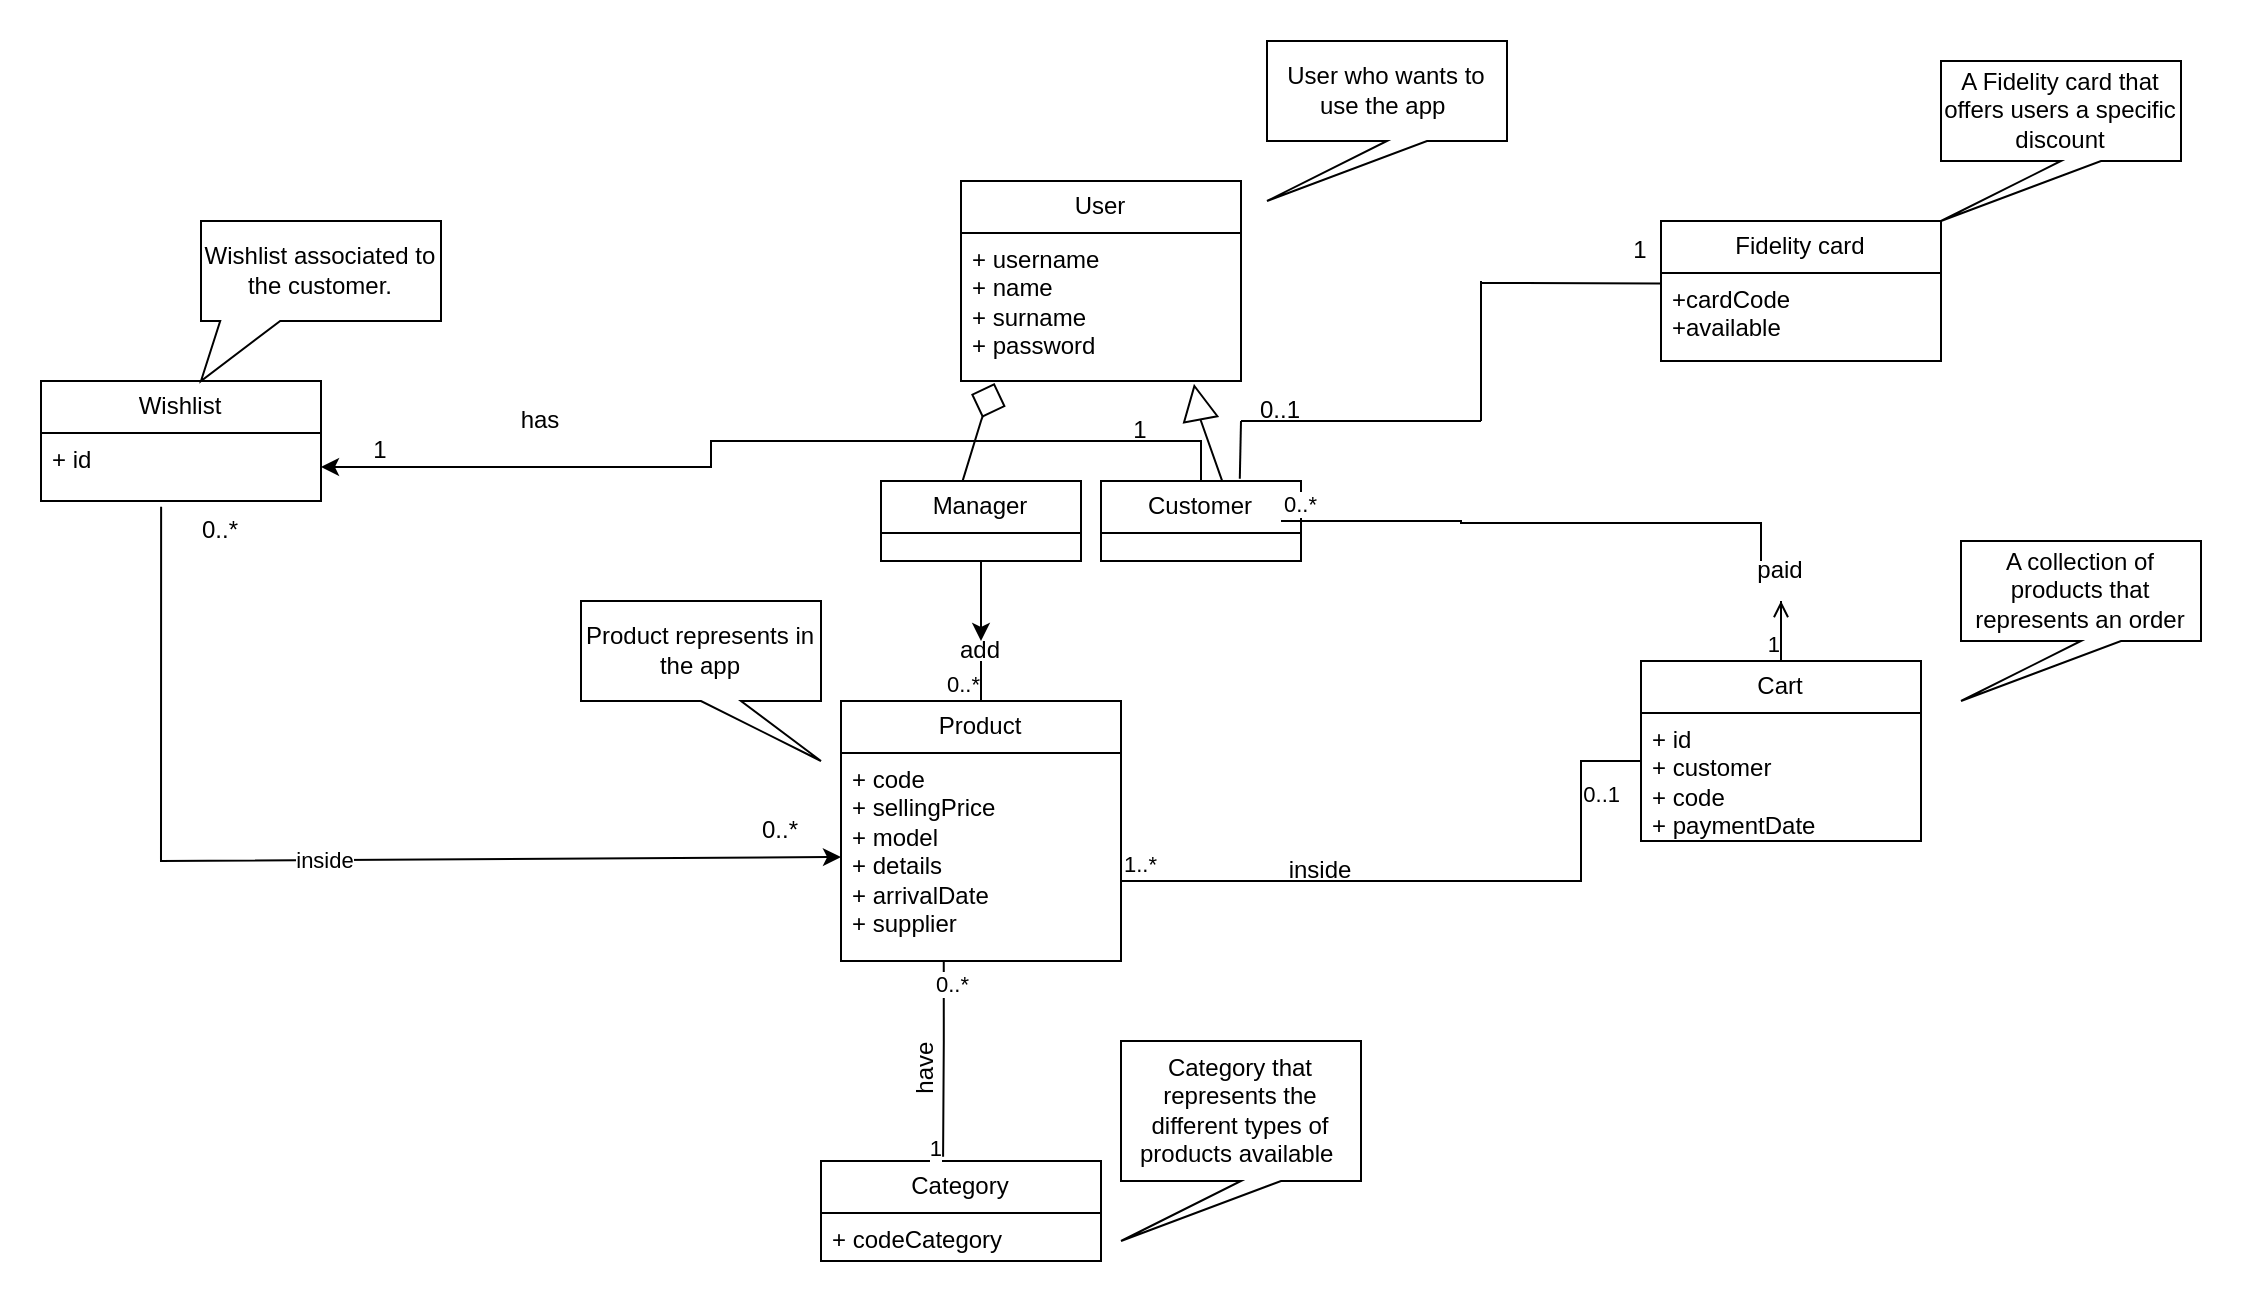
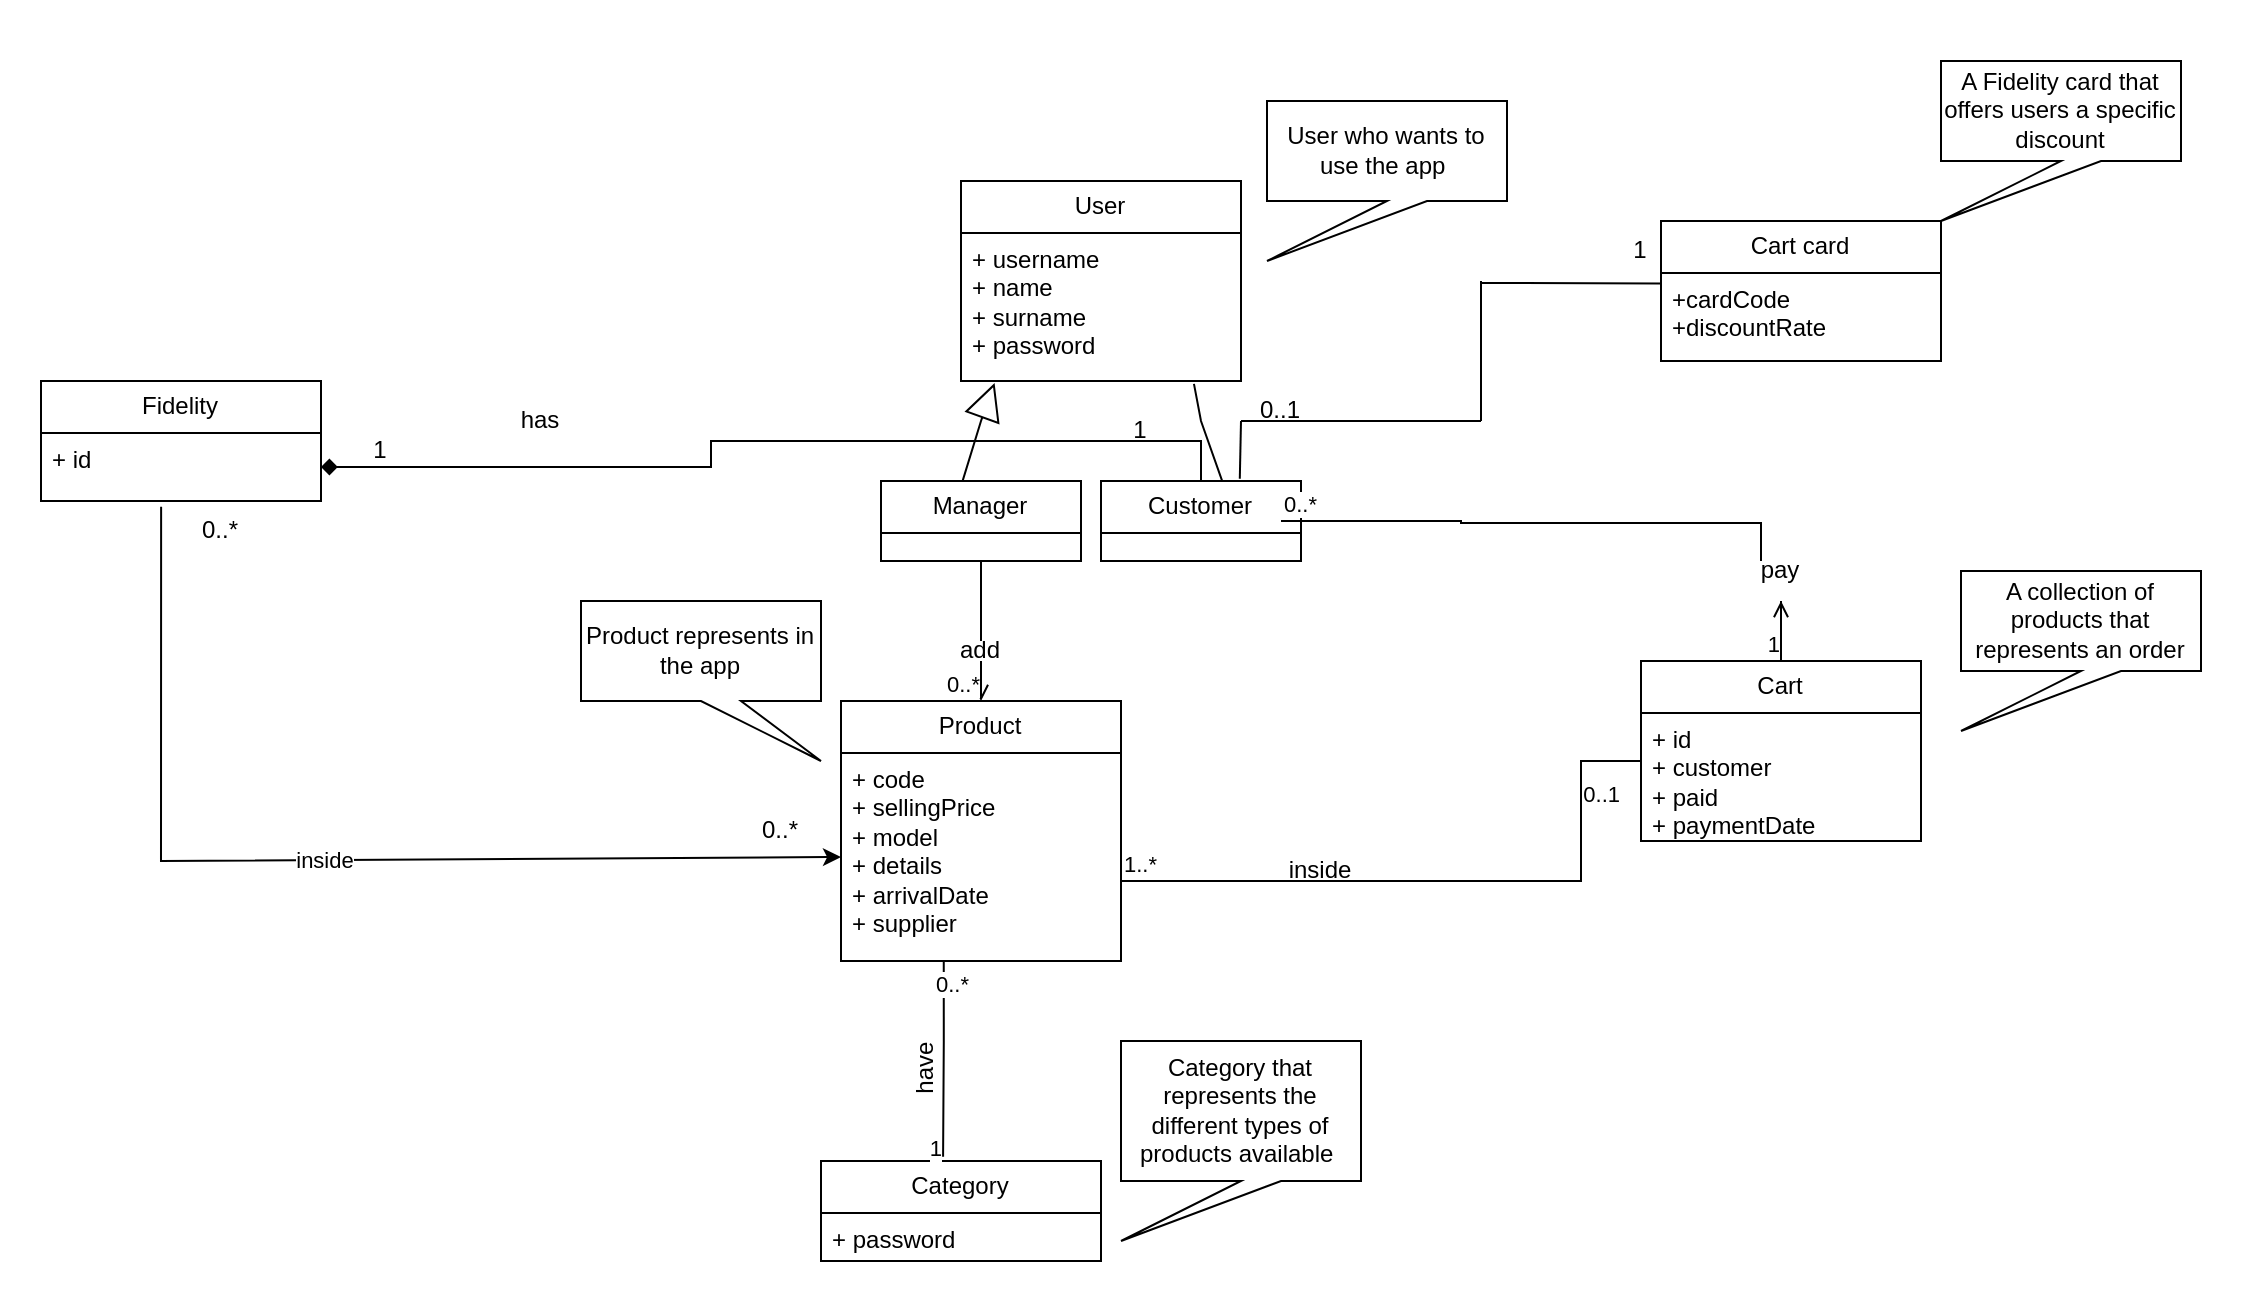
node "User who wants to use the app": moved (1387, 121) -> (1387, 181)
node "Fidelity card": label "Fidelity card" -> "Cart card"
node "Wishlist associated to the customer.": removed
node "+cardCode +available": label "+cardCode +available" -> "+cardCode +discountRate"
node "Wishlist": label "Wishlist" -> "Fidelity"
edge "Manager" -> "+ username + name + surname + password": arrowhead diamond -> block
edge "Customer" -> "+ username + name + surname + password": arrowhead block -> none
edge "Customer" -> "+ id": arrowhead classic -> diamond
node "paid": label "paid" -> "pay"
node "A collection of products that represents an order": moved (2081, 621) -> (2081, 651)
edge "Manager" -> "add": arrowhead classic -> none
edge "add" -- "Product": arrowhead none -> open
node "+ id + customer + code + paymentDate": label "+ id + customer + code + paymentDate" -> "+ id + customer + paid + paymentDate"
node "+ codeCategory": label "+ codeCategory" -> "+ password"
